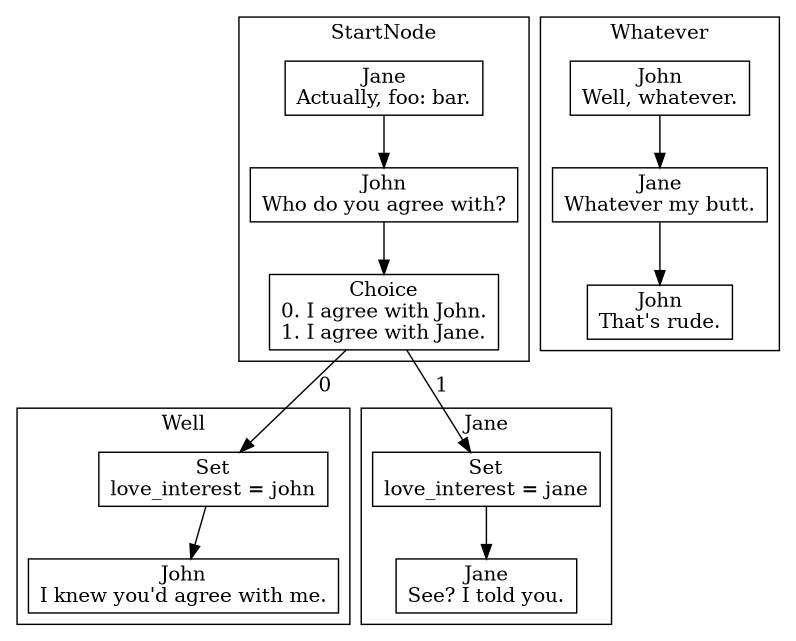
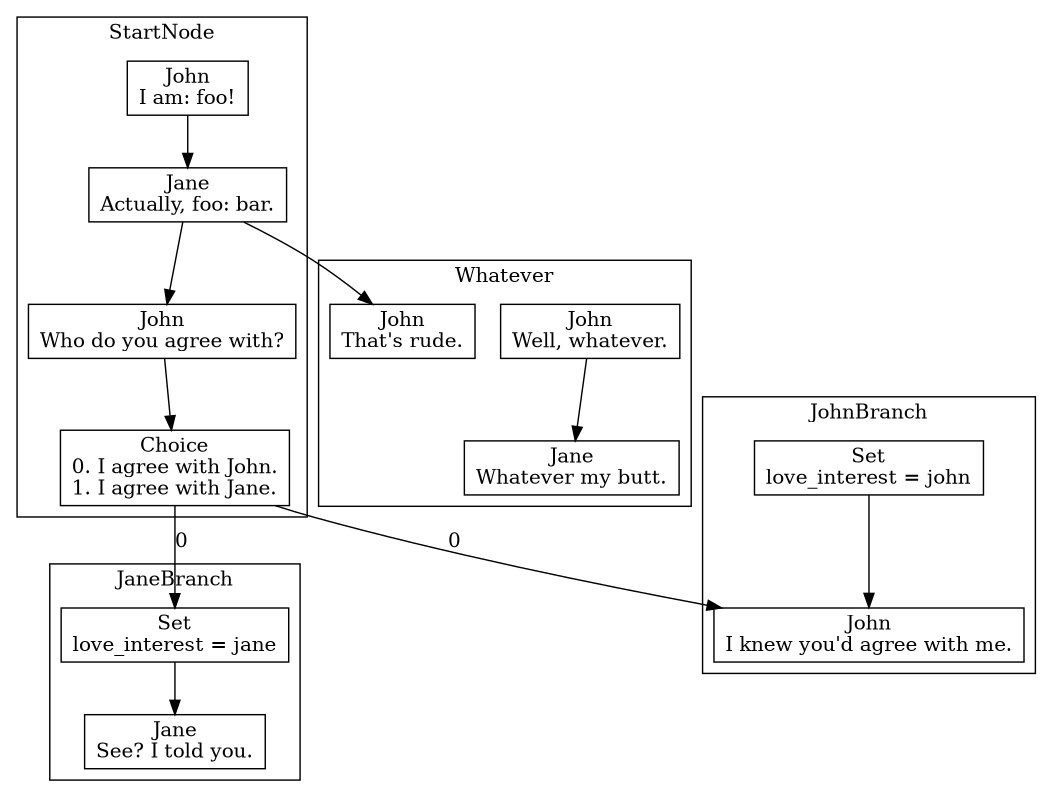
node "John I am: foo!": added
edge "Jane Whatever my butt." -> "John That's rude.": now "Jane Actually, foo: bar." -> "John That's rude."
edge "Choice 0. I agree with John. 1. I agree with Jane." -> "Set love_interest = jane": label "1" -> "0"
edge "Choice 0. I agree with John. 1. I agree with Jane." -> "Set love_interest = john": now "Choice 0. I agree with John. 1. I agree with Jane." -> "John I knew you'd agree with me."
cluster "Well": label "Well" -> "JohnBranch"
cluster "Jane": label "Jane" -> "JaneBranch"
